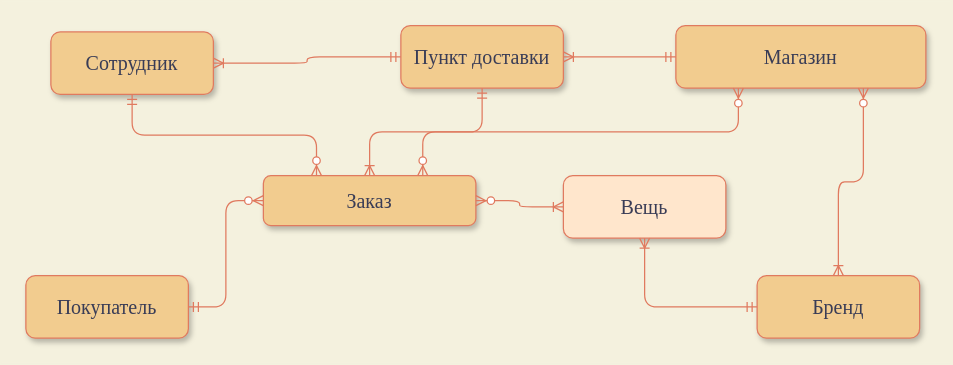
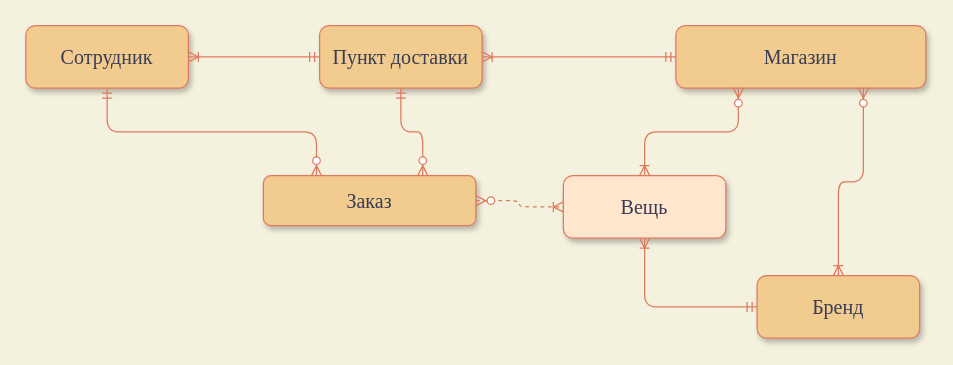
node "Пункт доставки": moved (482, 57) -> (401, 57)
node "Сотрудник": moved (132, 63) -> (107, 57)
edge "Магазин" -- "Заказ": now "Магазин" -- "Вещь"
edge "Заказ" -- "Вещь": style solid -> dashed
edge "Заказ" -- "Покупатель": removed
node "Покупатель": removed
